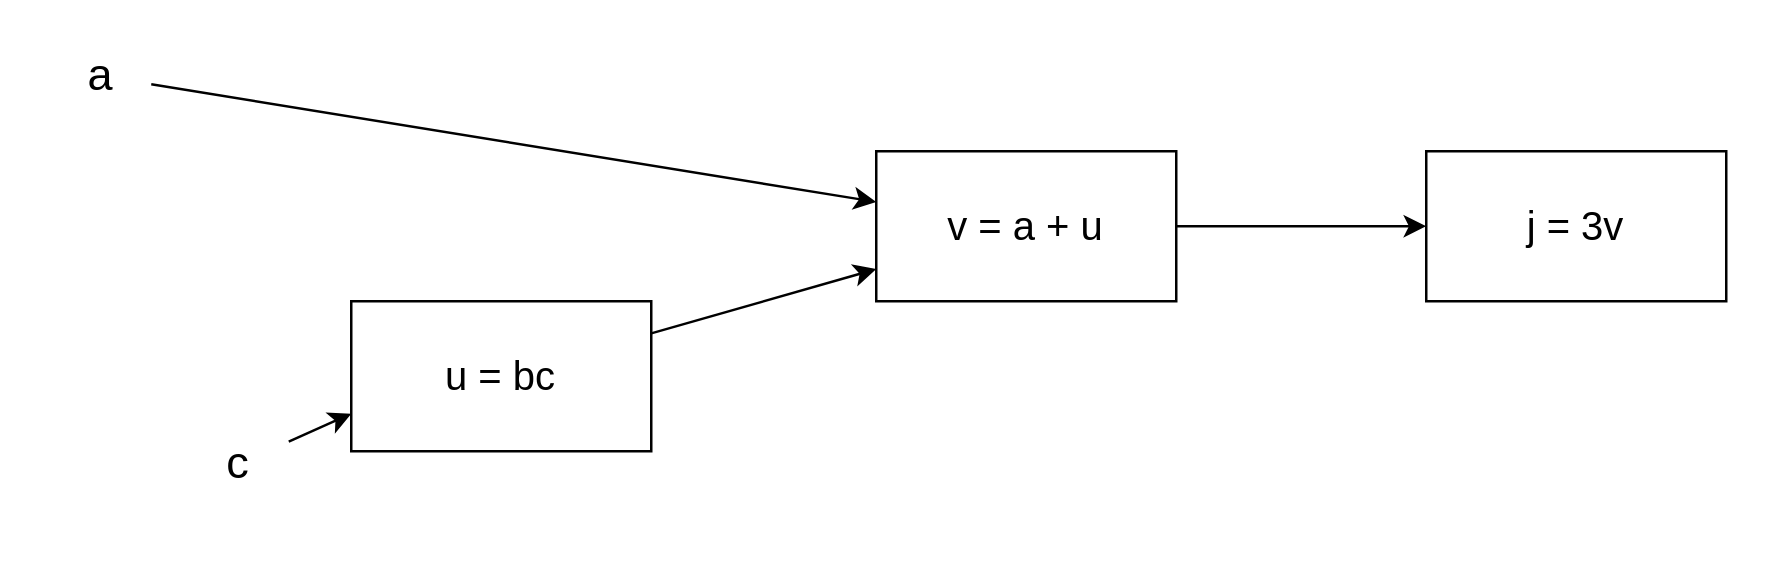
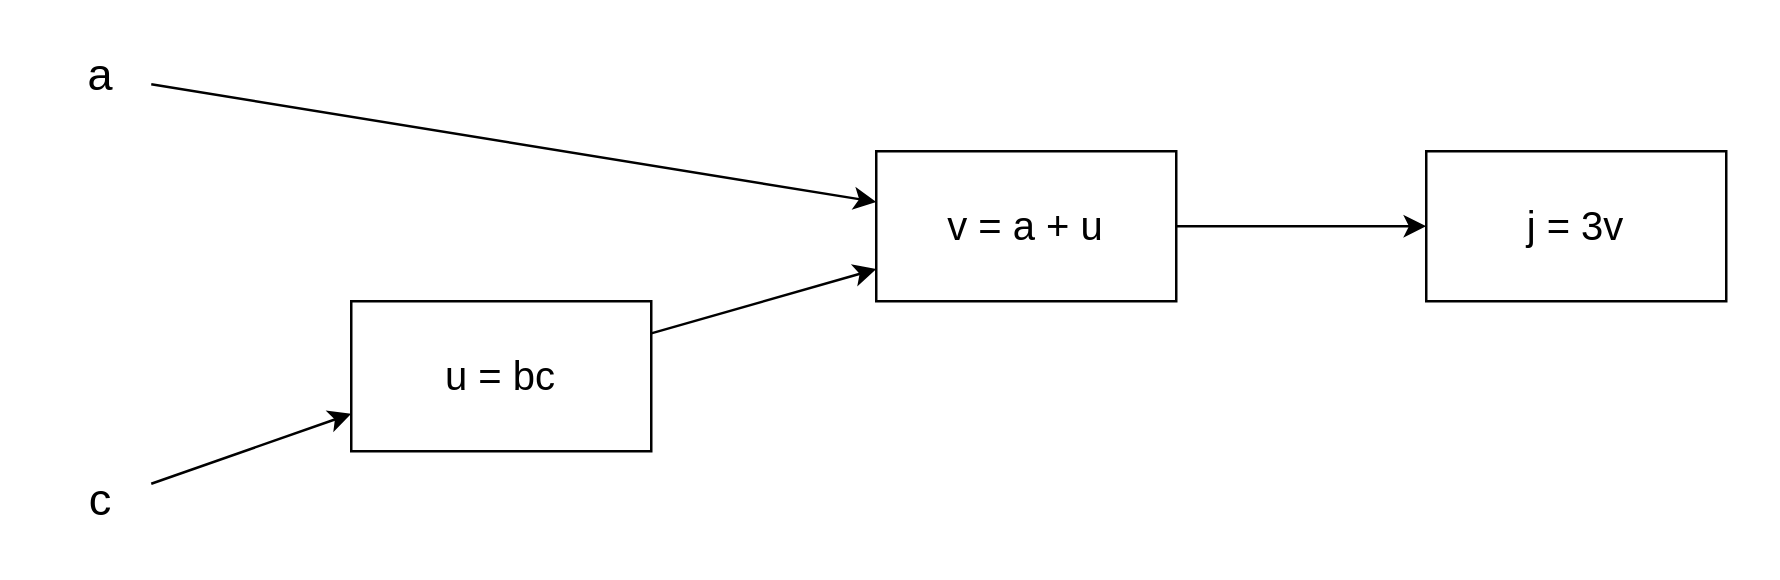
node "c": moved (239, 464) -> (101, 501)
